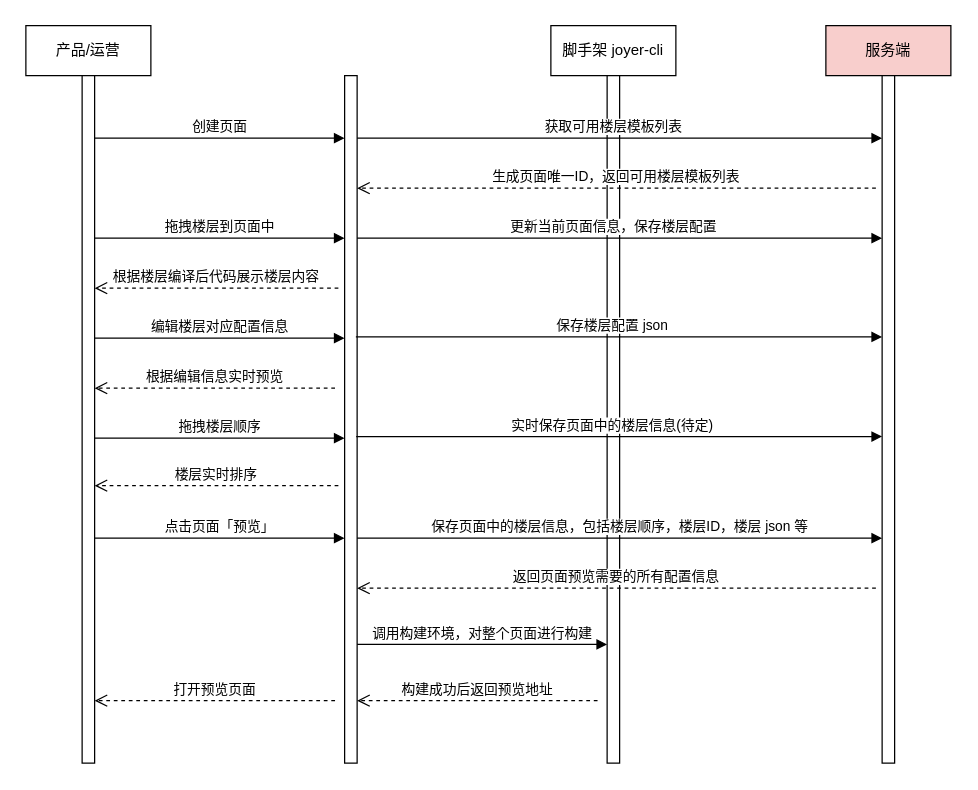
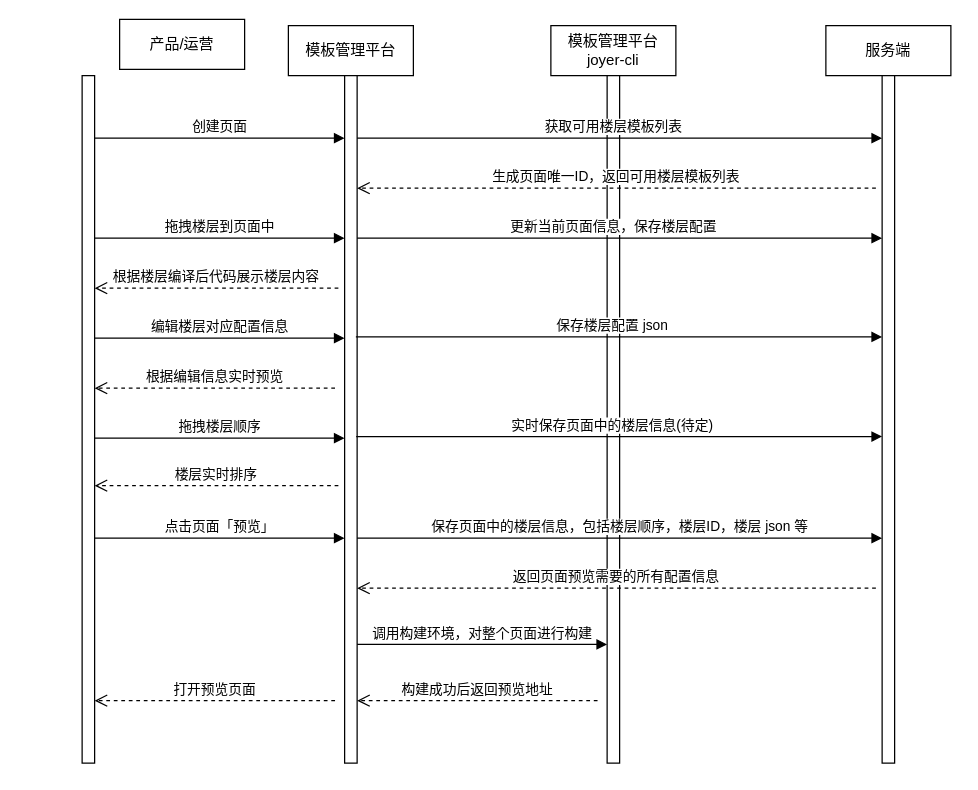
node "产品/运营": moved (88, 51) -> (182, 44)
node "模板管理平台": added
node "脚手架 joyer-cli": label "脚手架 joyer-cli" -> "模板管理平台 joyer-cli"
node "服务端": fillcolor #f8cecc -> #ffffff
